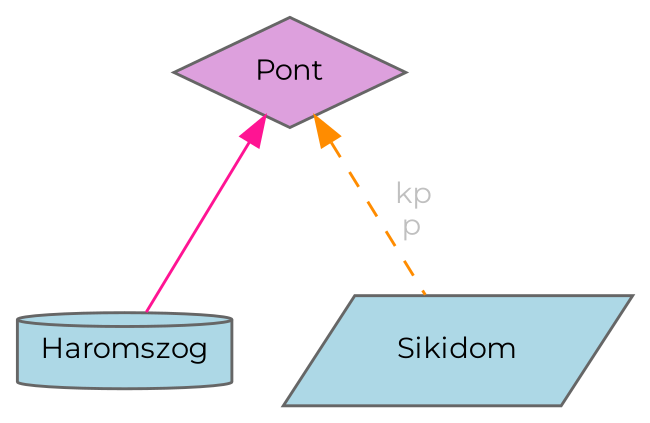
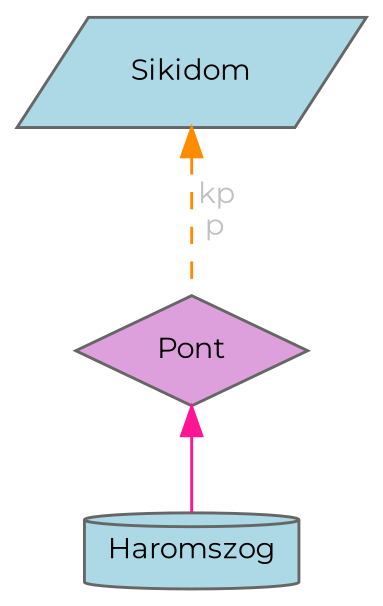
edge "Sikidom" -> "Pont": reversed
